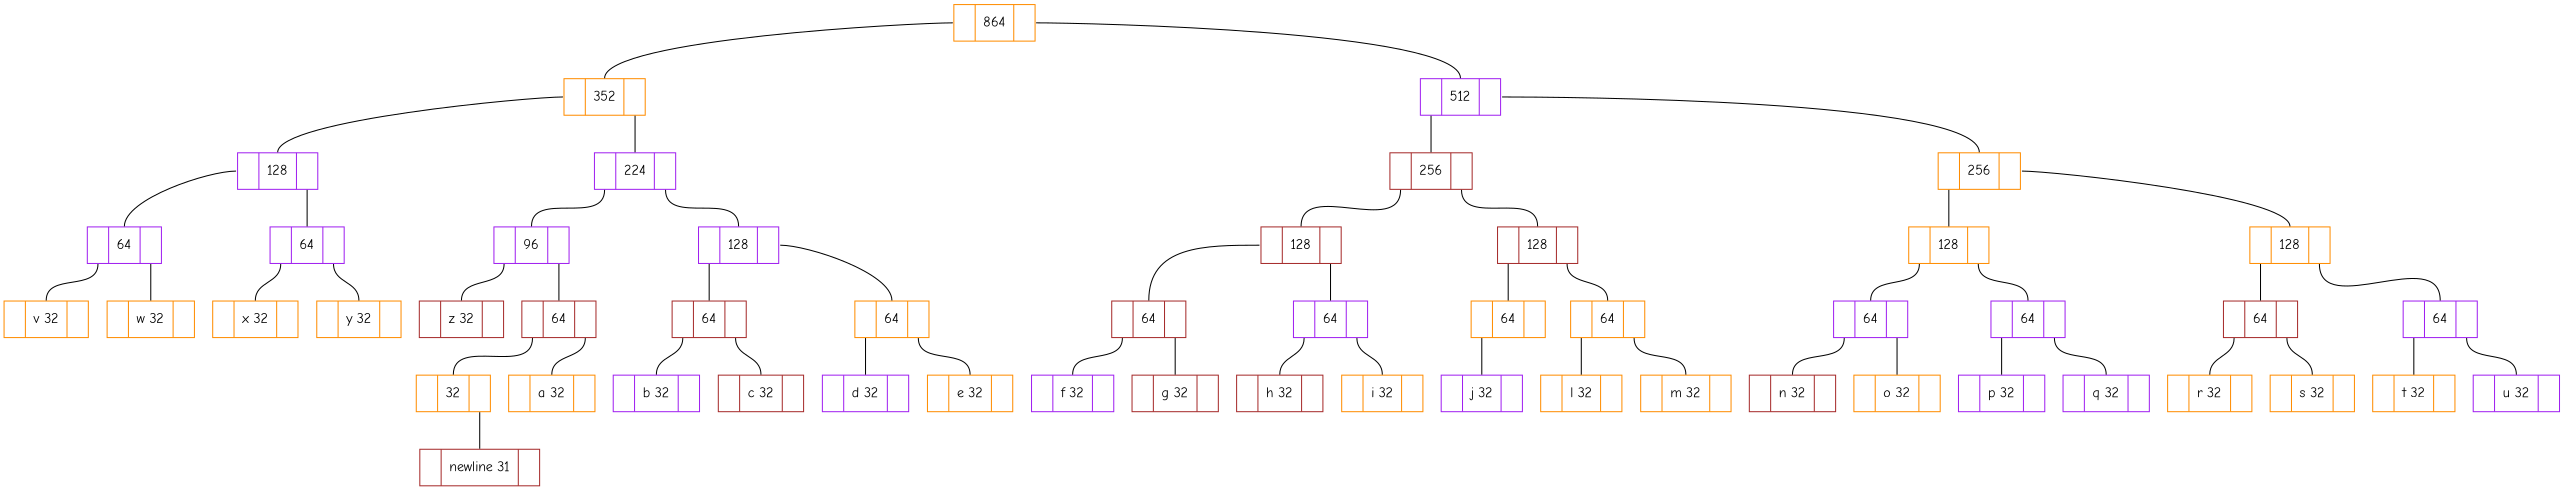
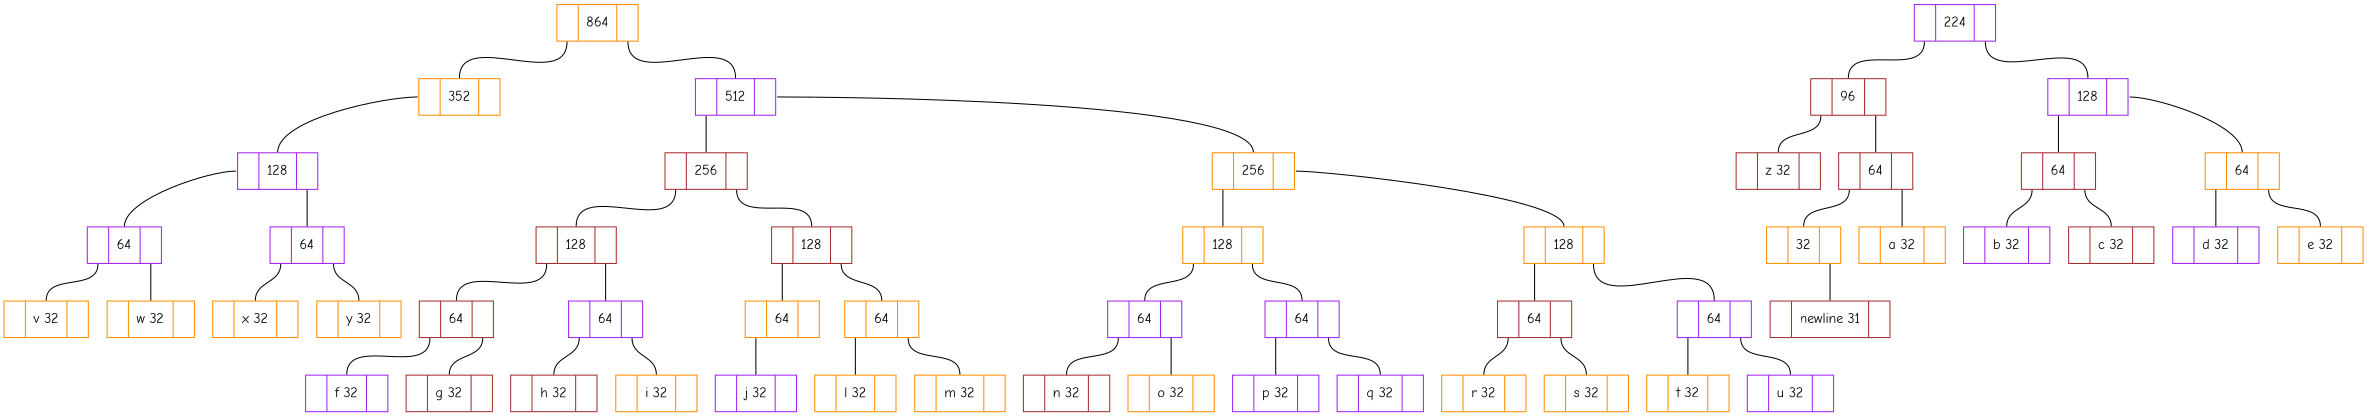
edge "352" -- "224": removed
node "96": color purple -> brown
